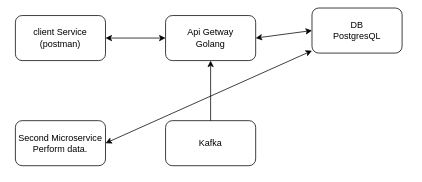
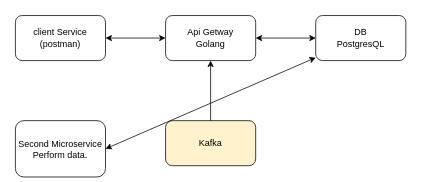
node "DB PostgresQL": moved (357, 30) -> (360, 38)
node "Second Microservice Perform data.": size 90x45 -> 90x56
node "Kafka": fillcolor #ffffff -> #fff2cc
